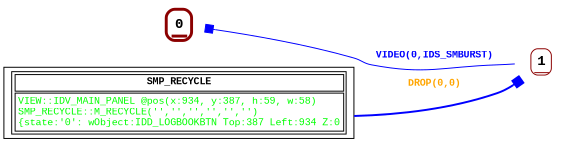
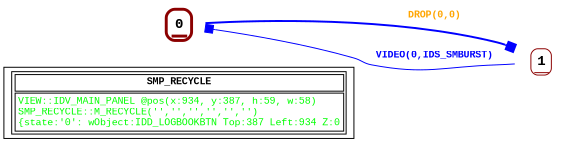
edge "SMP_RECYCLE" -> "1": now "0" -> "1"
